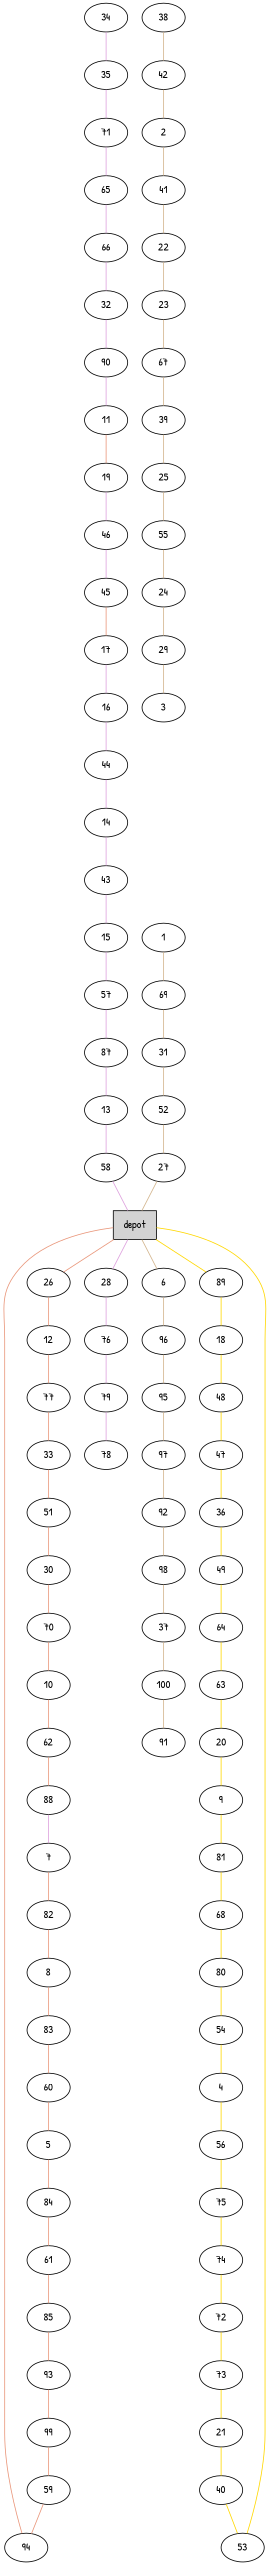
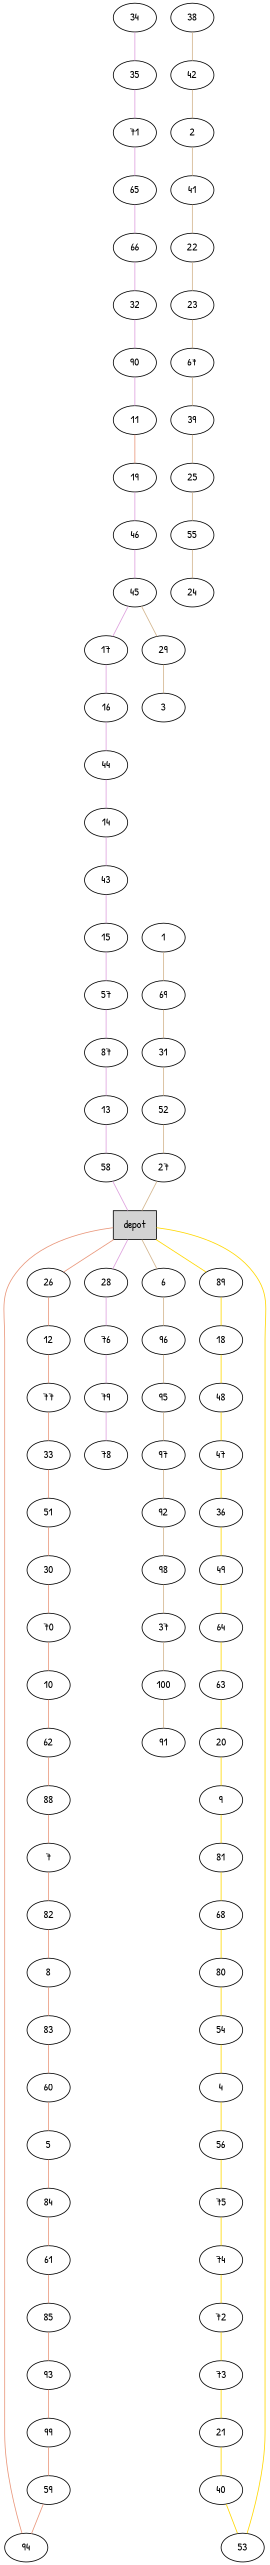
edge "45" -- "17": color darksalmon -> plum
edge "24" -- "29": now "45" -- "29"
edge "88" -- "7": color plum -> darksalmon
